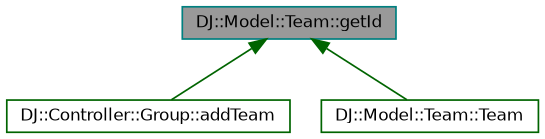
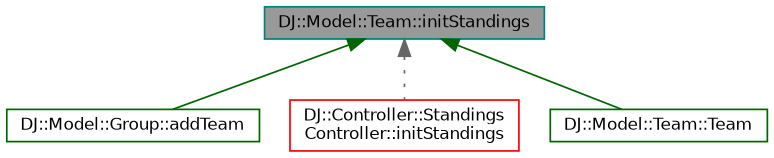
node "DJ::Model::Team::getId": label "DJ::Model::Team::getId" -> "DJ::Model::Team::initStandings"
node "DJ::Controller::Group::addTeam": label "DJ::Controller::Group::addTeam" -> "DJ::Model::Group::addTeam"
node "DJ::Controller::Standings Controller::initStandings": added
